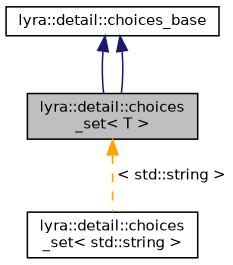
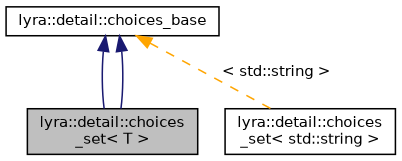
edge "lyra::detail::choices _set< std::string >" -> "lyra::detail::choices _set< T >": now "lyra::detail::choices _set< std::string >" -> "lyra::detail::choices_base"
